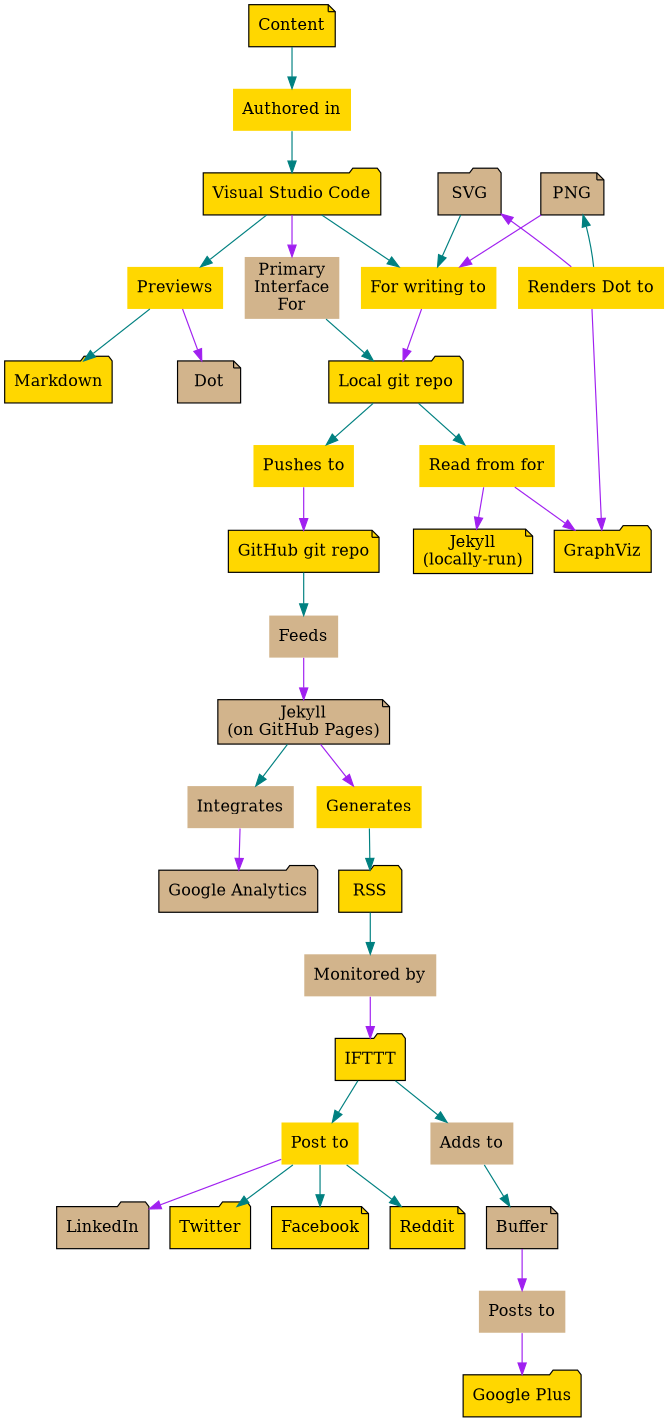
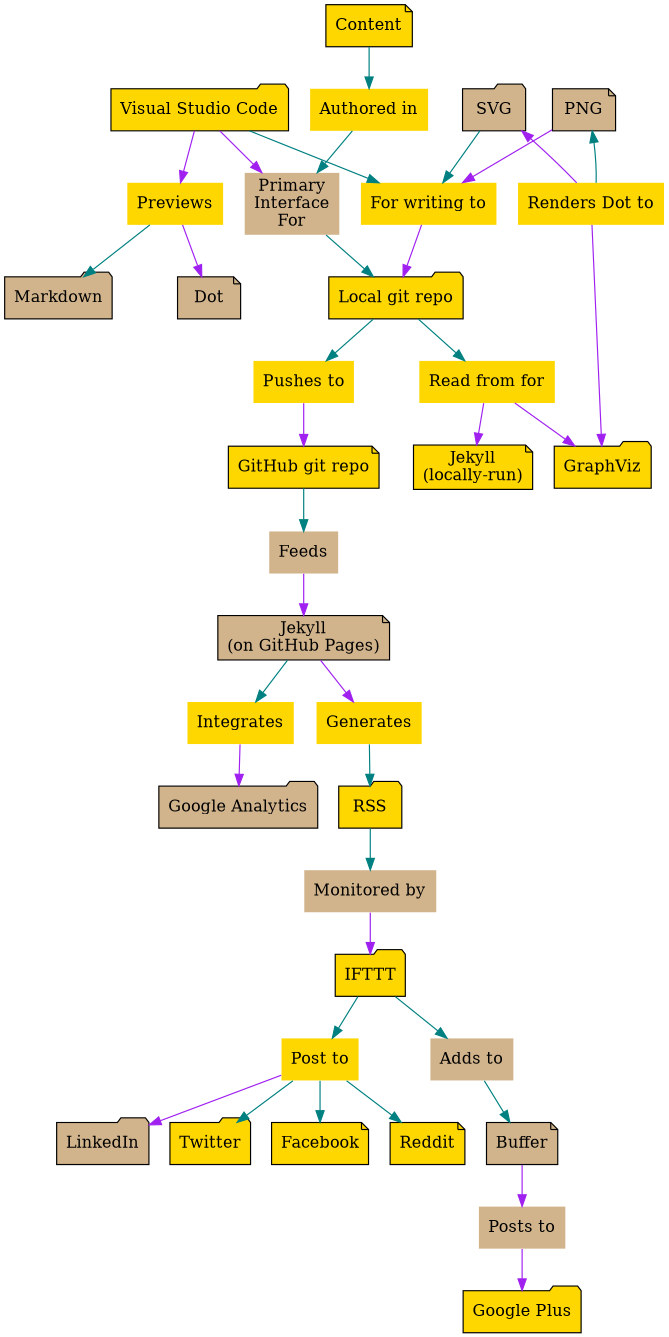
edge "Authored in" -> "Visual Studio Code": now "Authored in" -> "Primary Interface For"
edge "Visual Studio Code" -> "Previews": color teal -> purple
node "Markdown": fillcolor gold -> tan
node "Integrates": fillcolor tan -> gold
